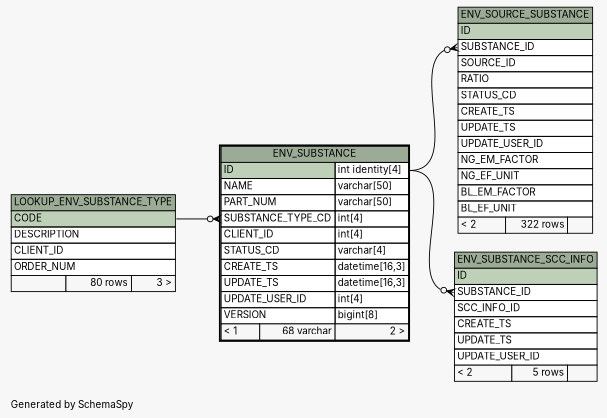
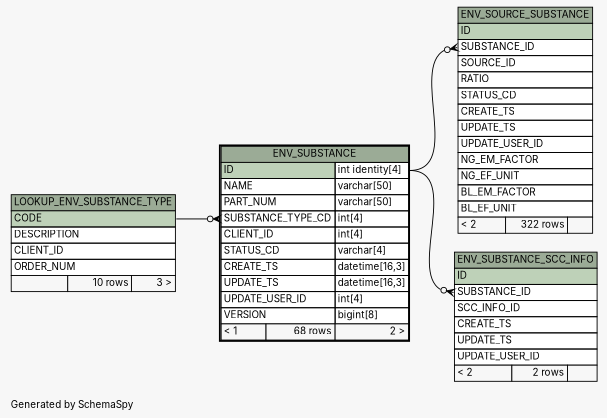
node "LOOKUP_ENV_SUBSTANCE_TYPE": text "80 rows" -> "10 rows"
node "ENV_SUBSTANCE": text "68 varchar" -> "68 rows"
node "ENV_SUBSTANCE_SCC_INFO": text "5 rows" -> "2 rows"
